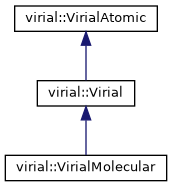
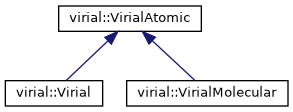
edge "virial::VirialMolecular" -> "virial::Virial": now "virial::VirialMolecular" -> "virial::VirialAtomic"
